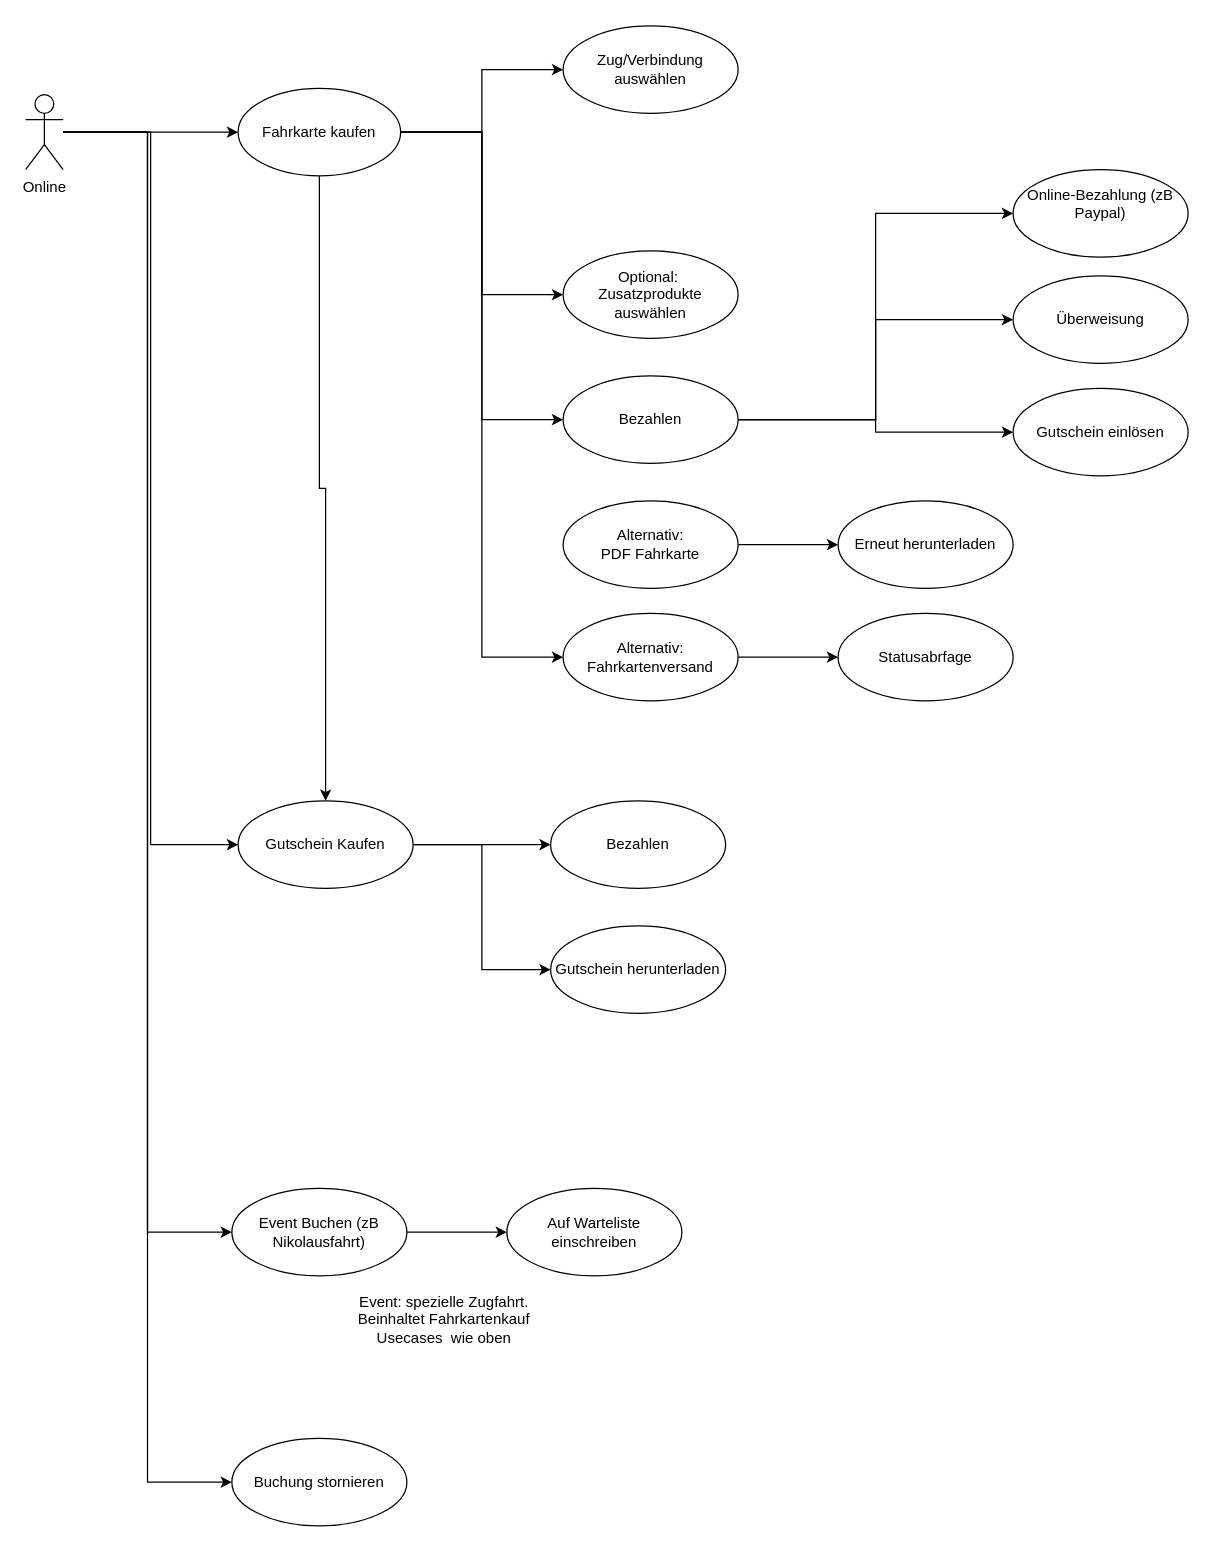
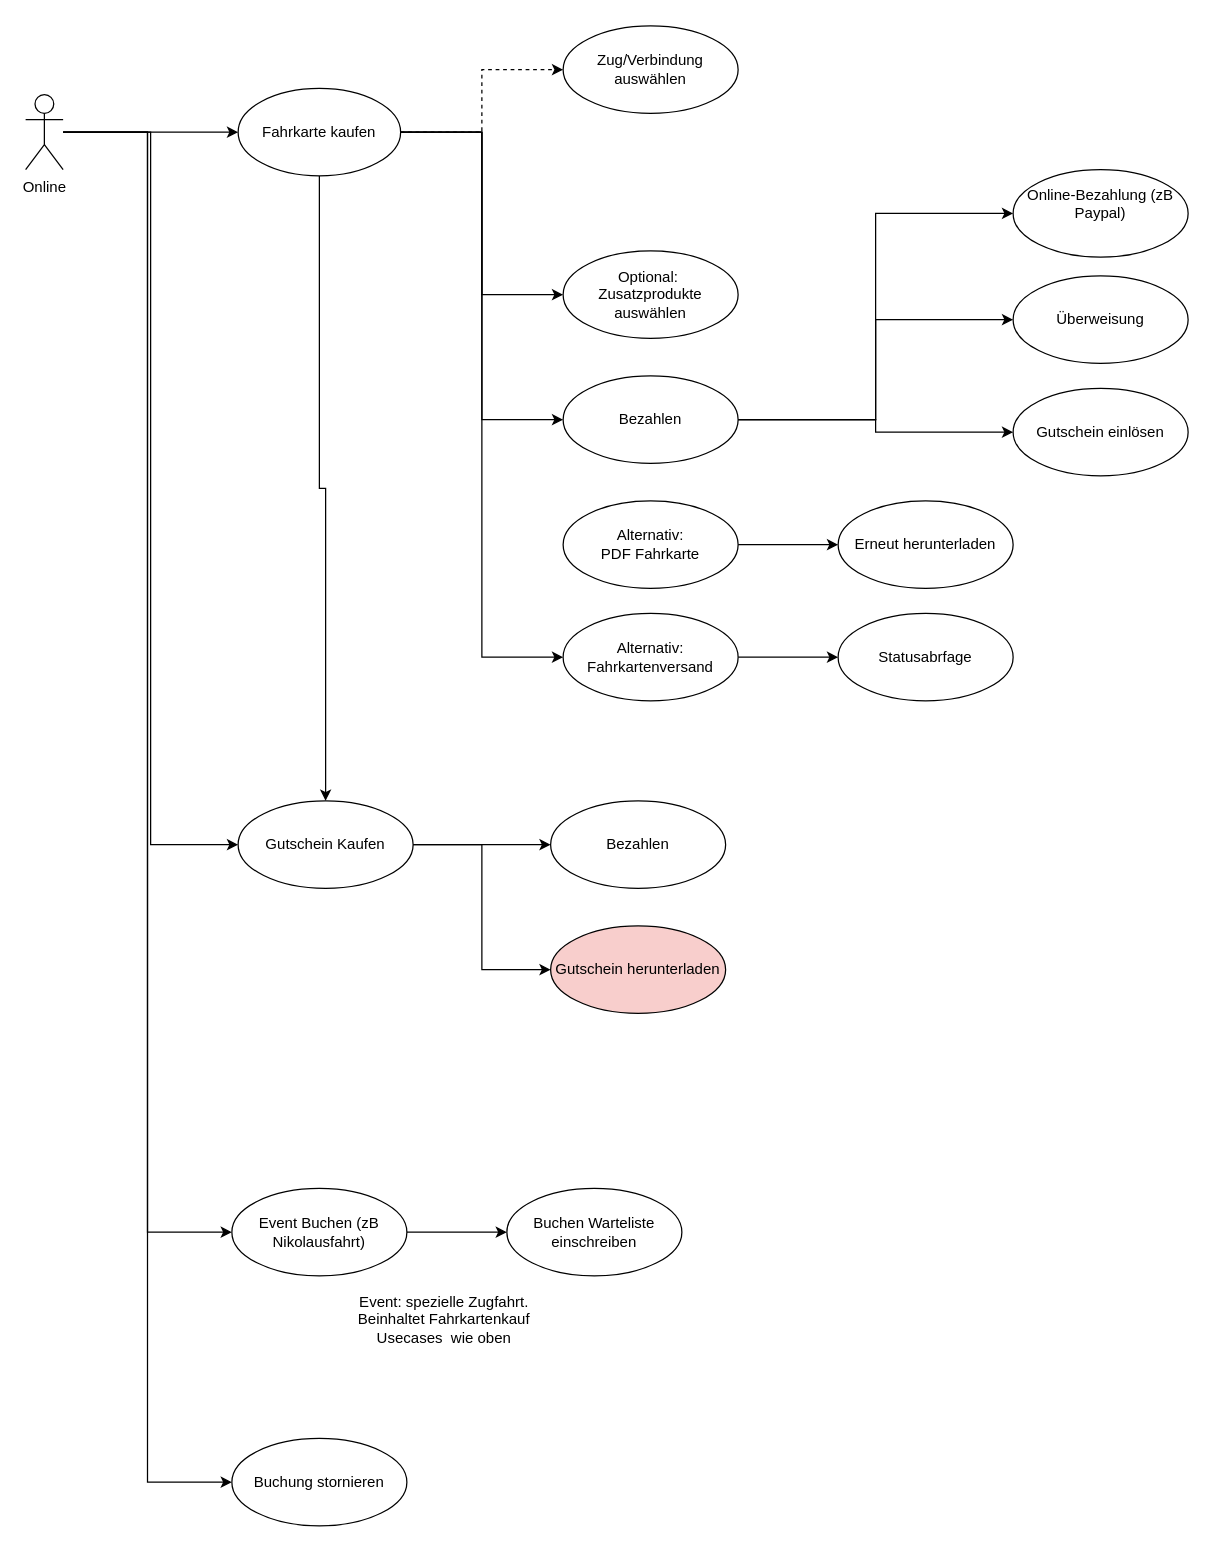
edge "Fahrkarte kaufen" -> "Zug/Verbindung auswählen": style solid -> dashed
node "Gutschein herunterladen": fillcolor #ffffff -> #f8cecc
node "Auf Warteliste einschreiben": label "Auf Warteliste einschreiben" -> "Buchen Warteliste einschreiben"
